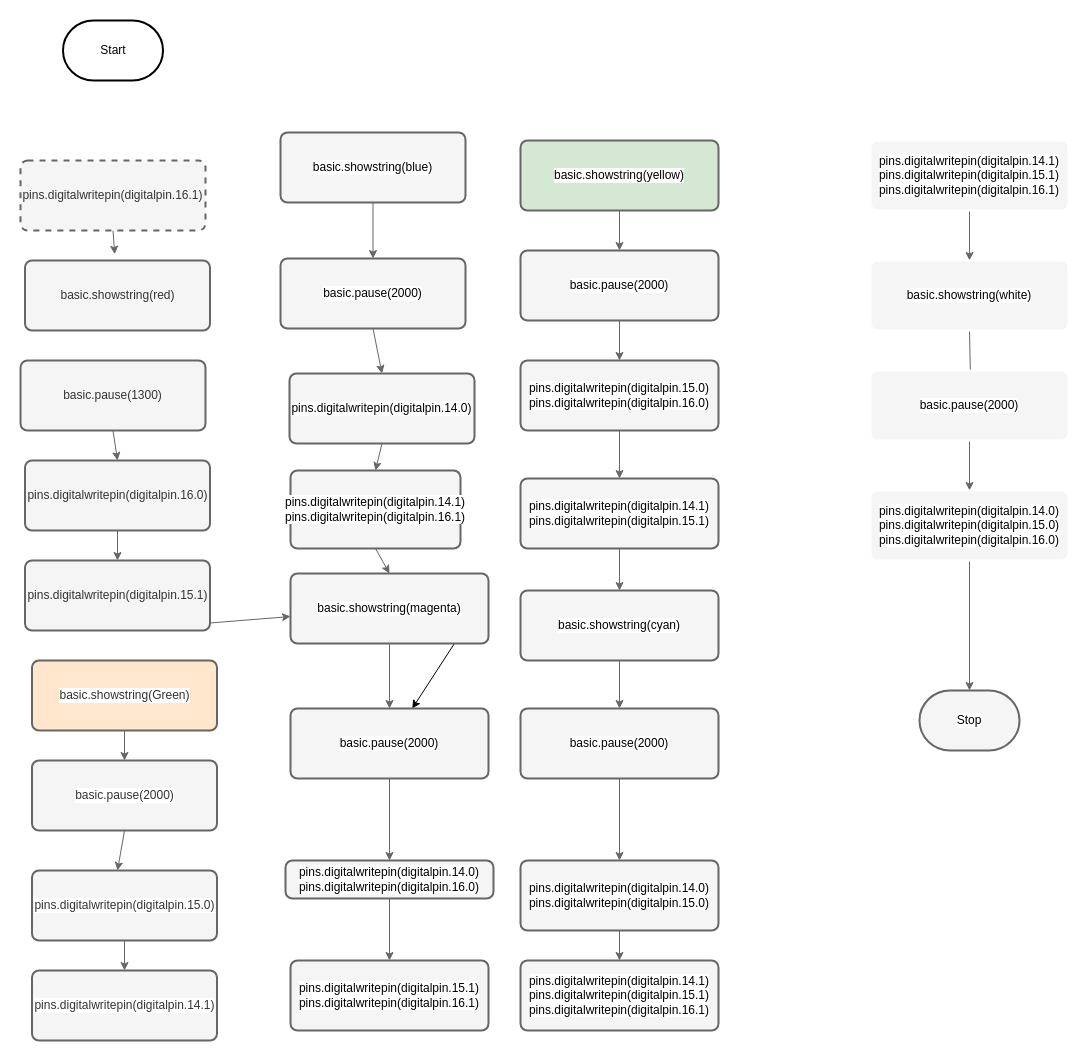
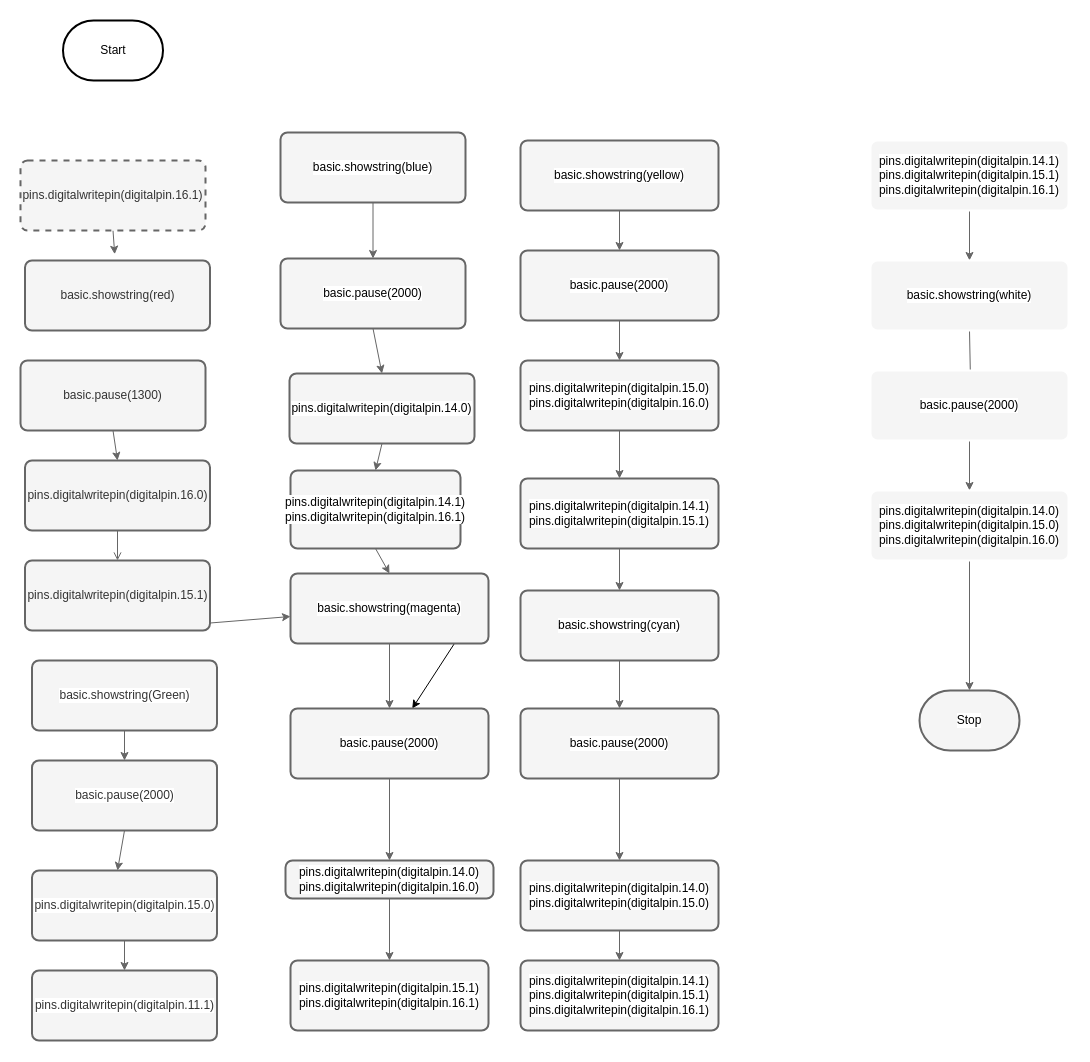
node "basic.showstring(yellow)": fillcolor #d5e8d4 -> #f5f5f5
edge "pins.digitalwritepin(digitalpin.16.0)" -> "pins.digitalwritepin(digitalpin.15.1)": arrowhead classic -> open
node "basic.showstring(Green)": fillcolor #ffe6cc -> #f5f5f5
node "pins.digitalwritepin(digitalpin.14.1)": label "pins.digitalwritepin(digitalpin.14.1)" -> "pins.digitalwritepin(digitalpin.11.1)"
